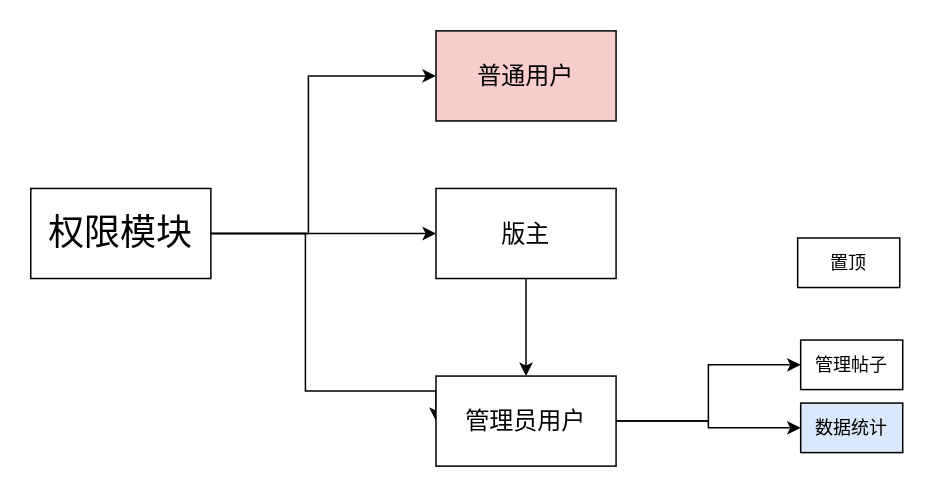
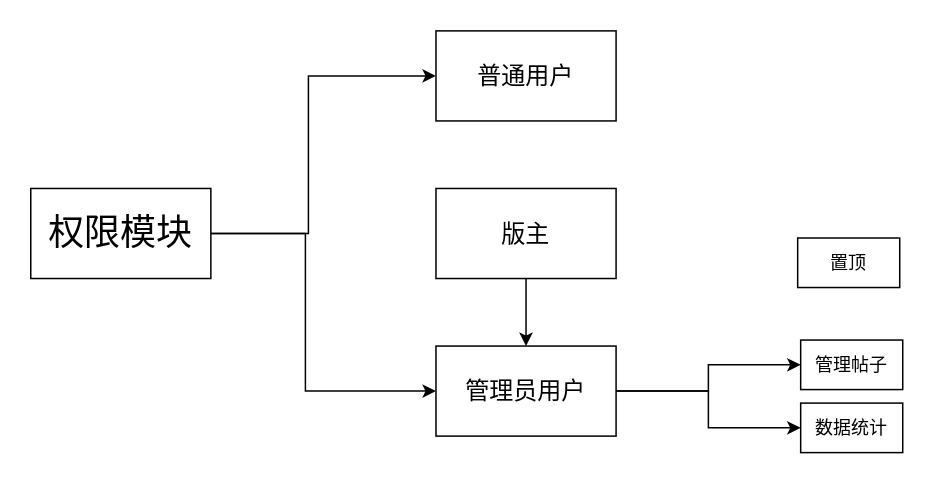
node "普通用户": fillcolor #f8cecc -> #ffffff
edge "权限模块" -> "版主": removed
node "管理员用户": moved (526, 421) -> (526, 391)
node "数据统计": fillcolor #dae8fc -> #ffffff
